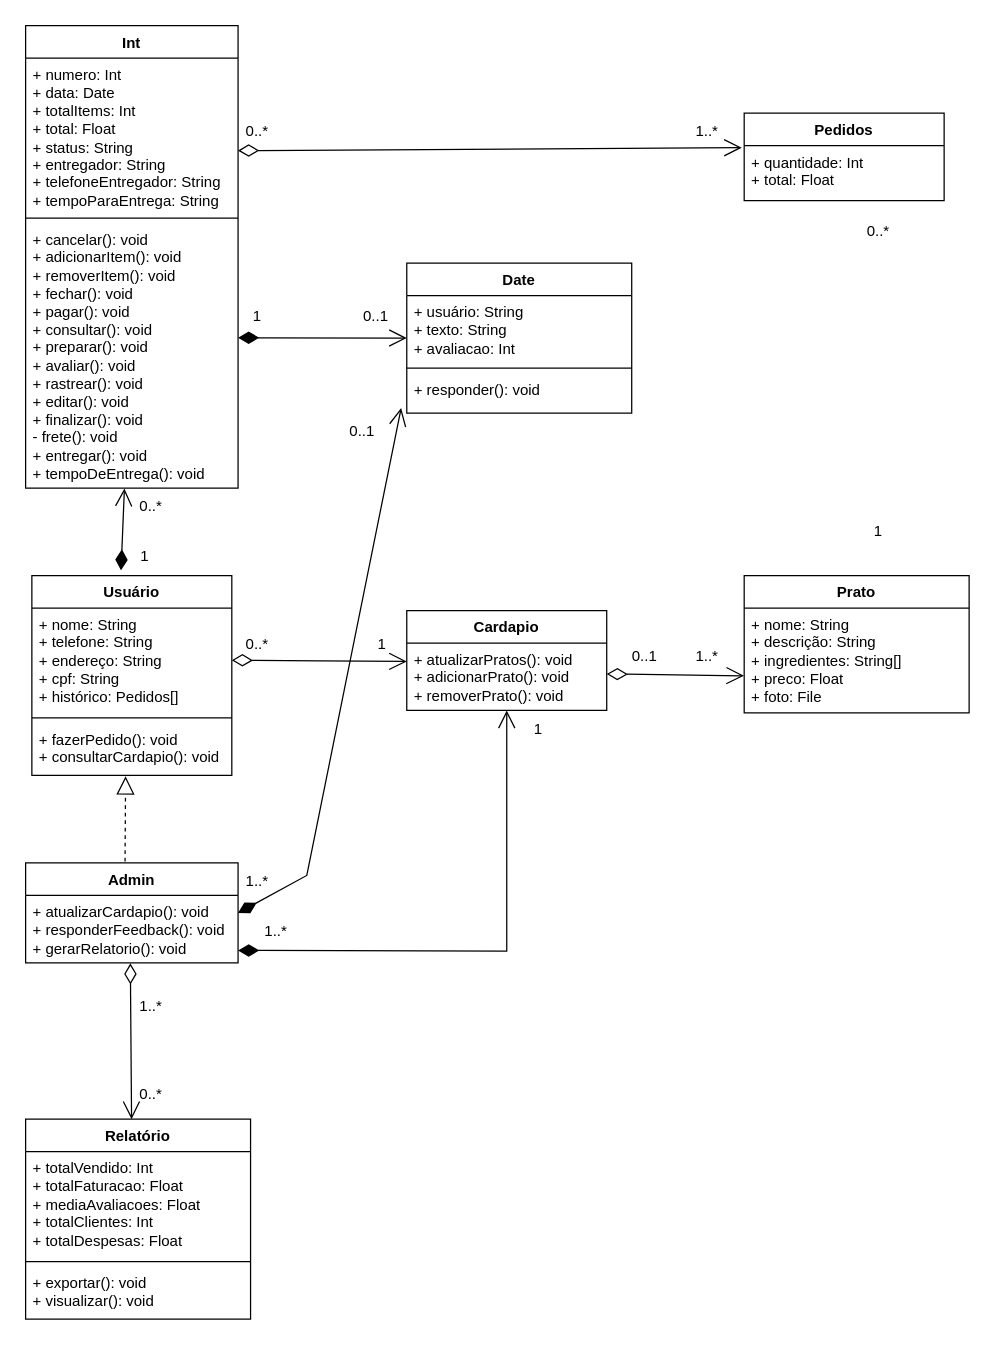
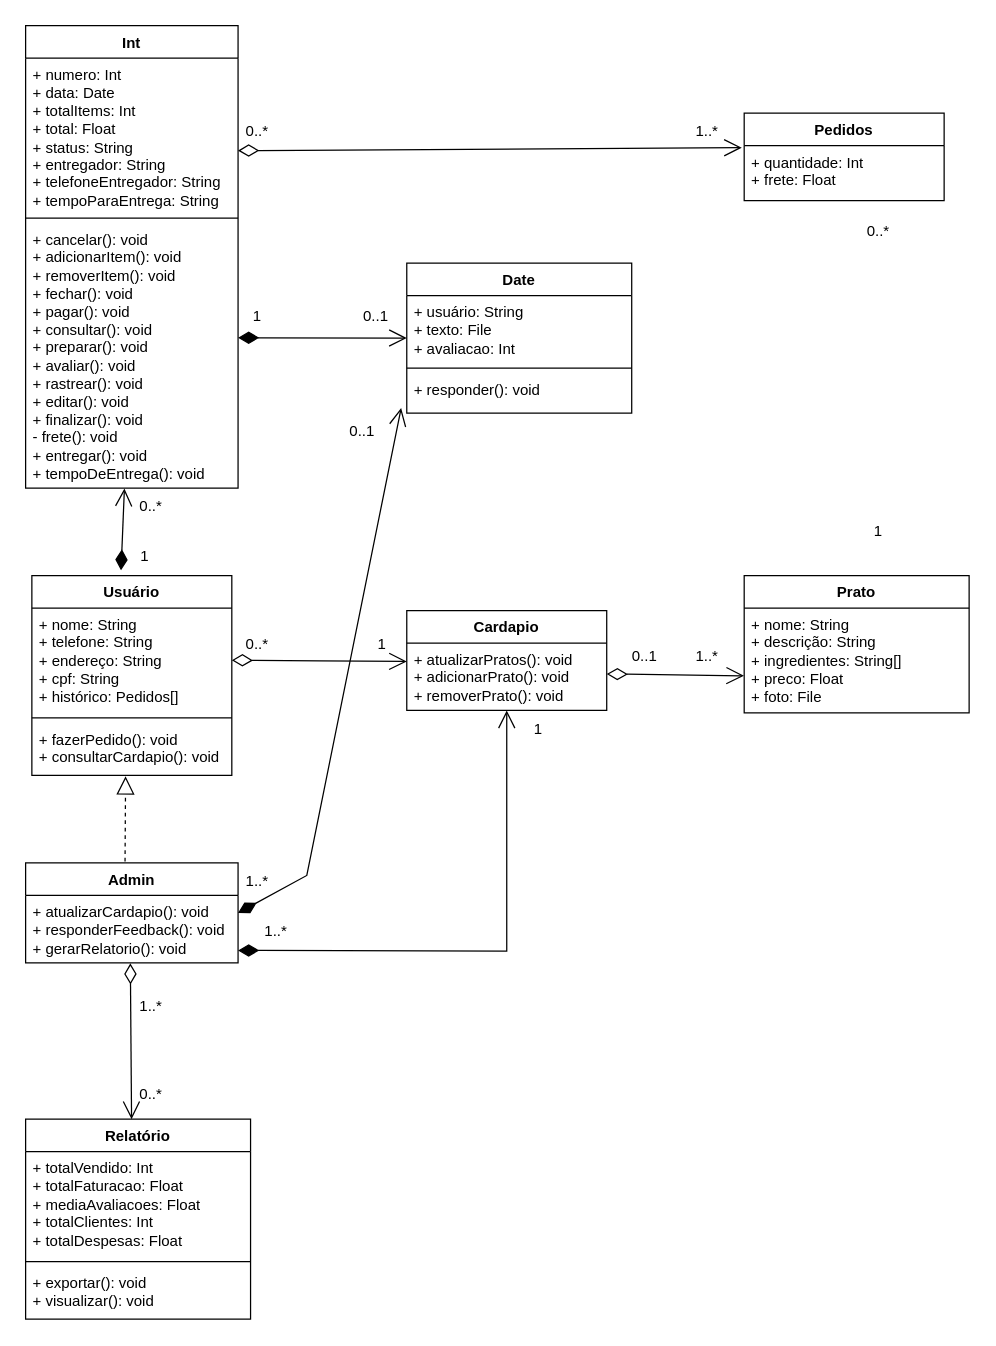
node "+ quantidade: Int+ total: Float": label "+ quantidade: Int+ total: Float" -> "+ quantidade: Int+ frete: Float"
node "+ usuário: String+ texto: String+ avaliacao: Int": label "+ usuário: String+ texto: String+ avaliacao: Int" -> "+ usuário: String+ texto: File+ avaliacao: Int"
